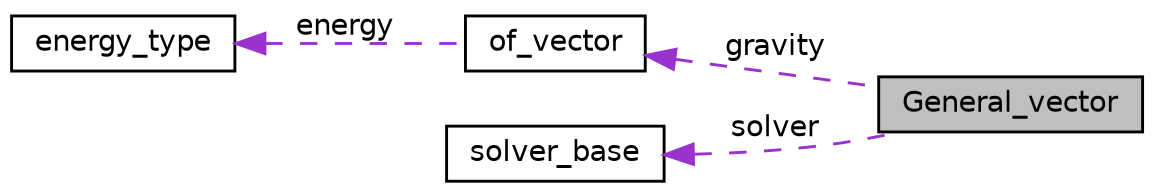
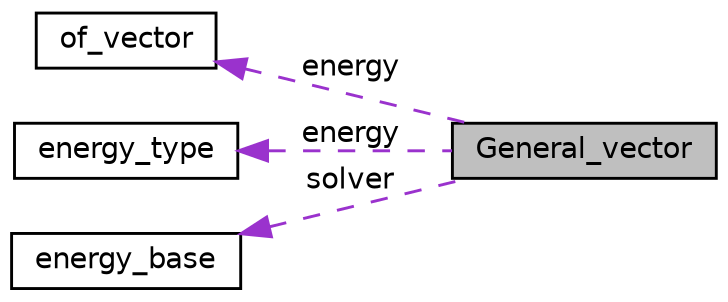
edge "of_vector" -> "energy_type": now "General_vector" -> "energy_type"
edge "General_vector" -> "of_vector": label " gravity" -> " energy"
node "solver_base": label "solver_base" -> "energy_base"
